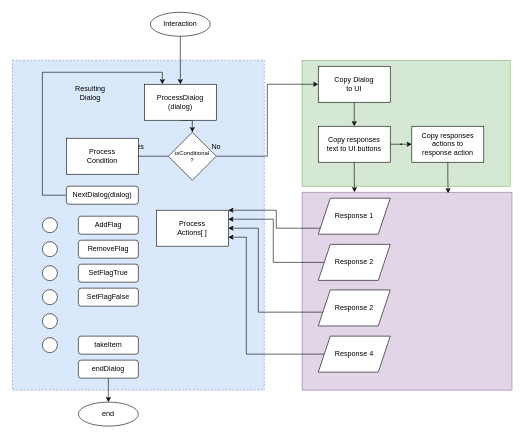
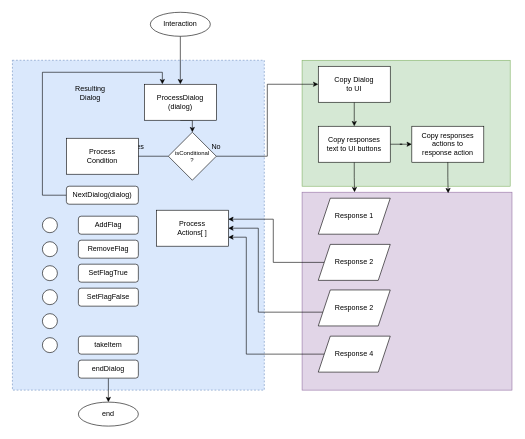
edge "Response 1" -> "Process Actions[ ]": removed
